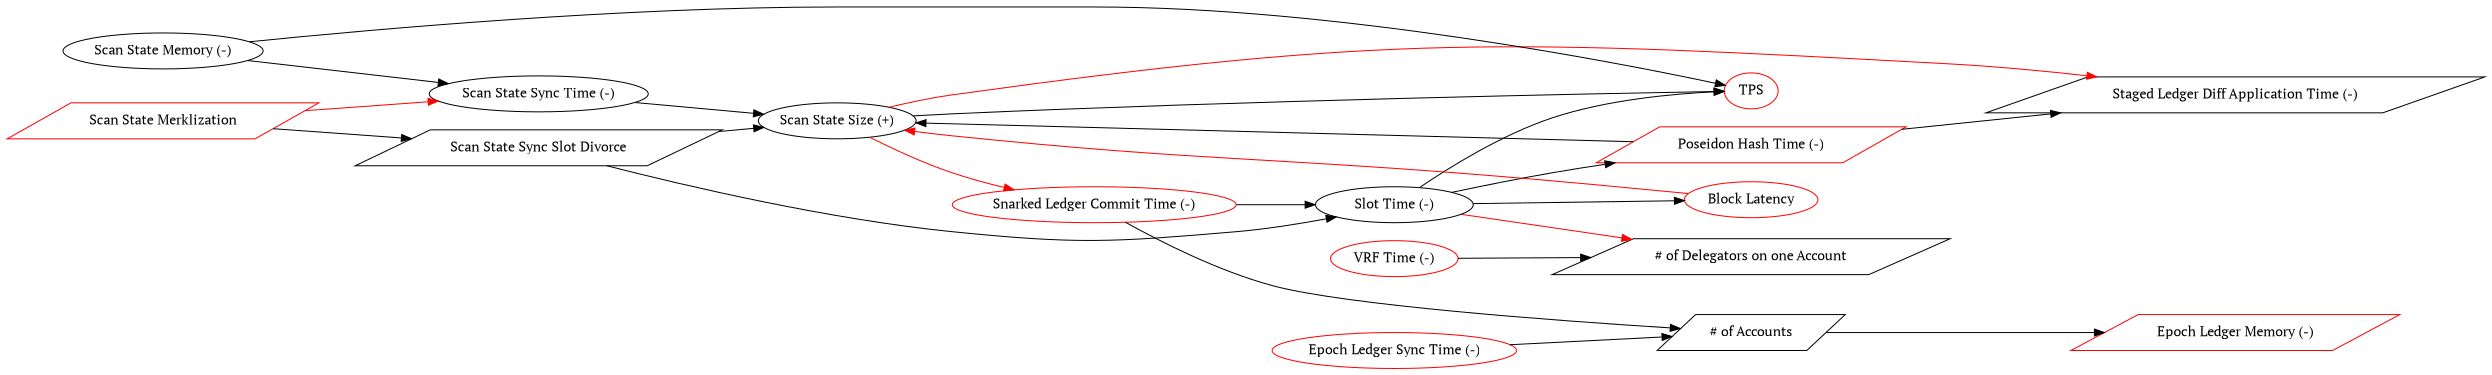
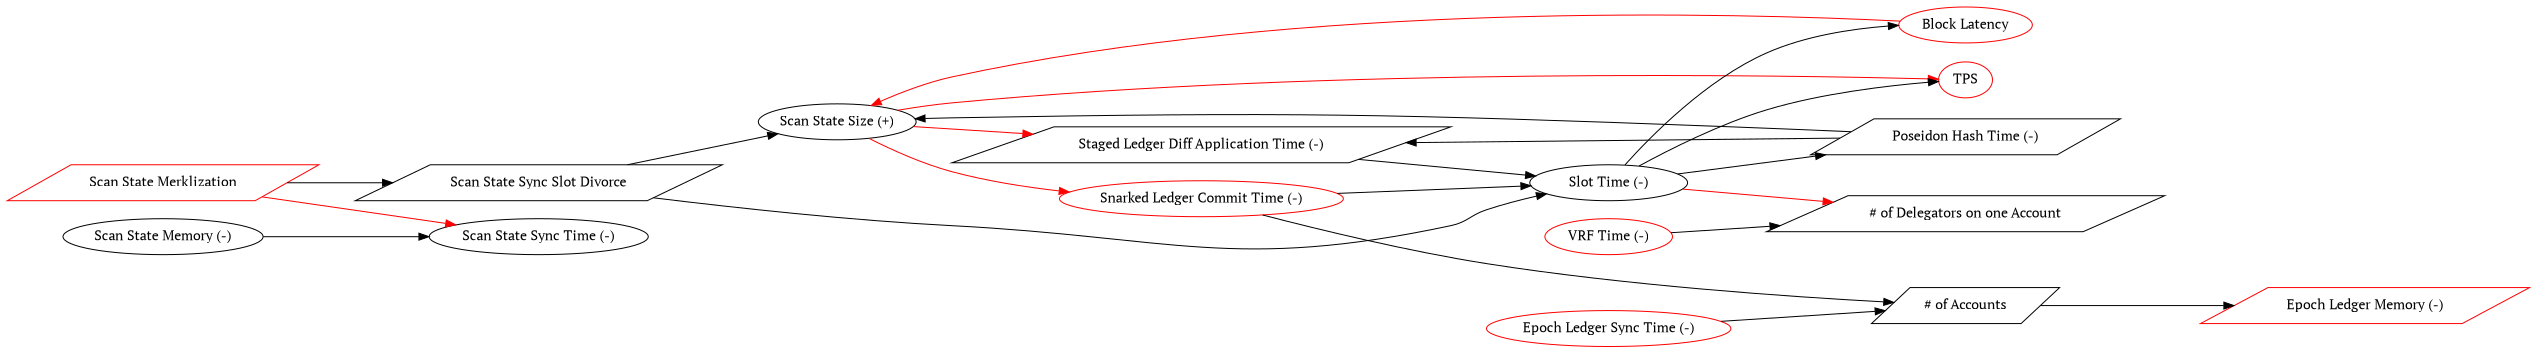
edge "Scan State Memory (-)" -> "TPS": removed
edge "Scan State Size (+)" -> "TPS": color black -> red
edge "Scan State Sync Time (-)" -> "Scan State Size (+)": removed
node "Poseidon Hash Time (-)": color red -> black
edge "Staged Ledger Diff Application Time (-)" -> "Slot Time (-)": added
